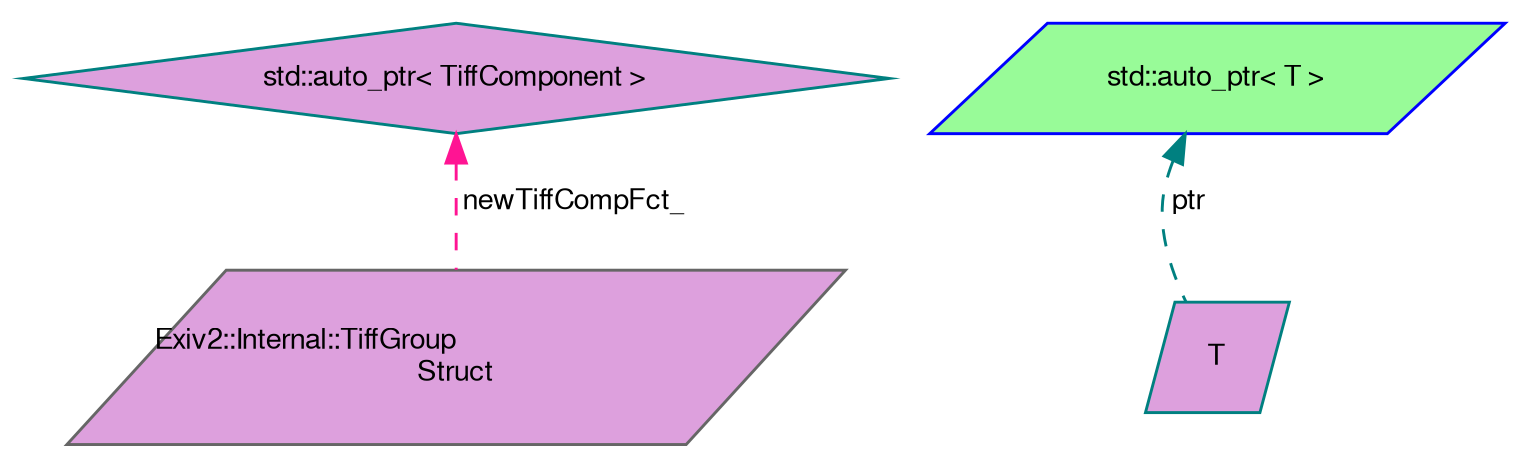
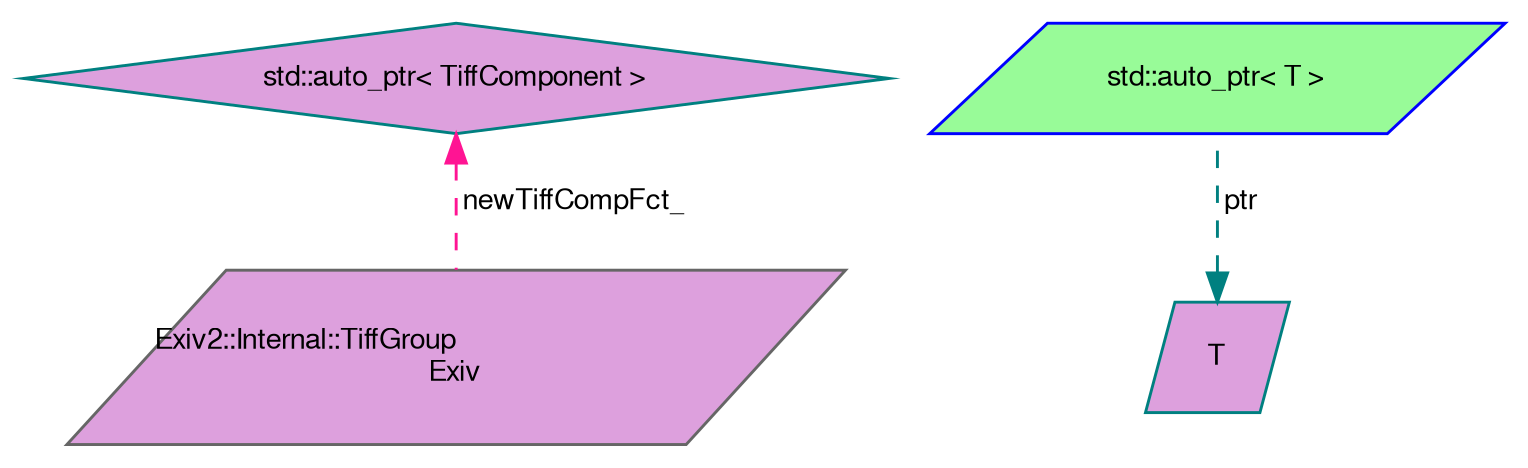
edge "T" -> "std::auto_ptr< T >": reversed
node "Exiv2::Internal::TiffGroup Struct": label "Exiv2::Internal::TiffGroup Struct" -> "Exiv2::Internal::TiffGroup Exiv"
